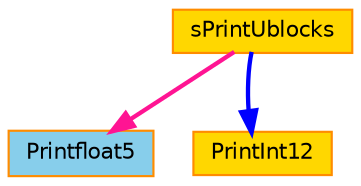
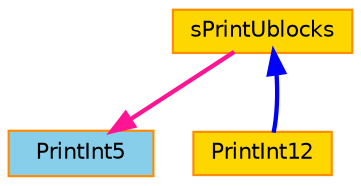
edge "sPrintUblocks" -> "PrintInt12": reversed
node "Printfloat5": label "Printfloat5" -> "PrintInt5"
